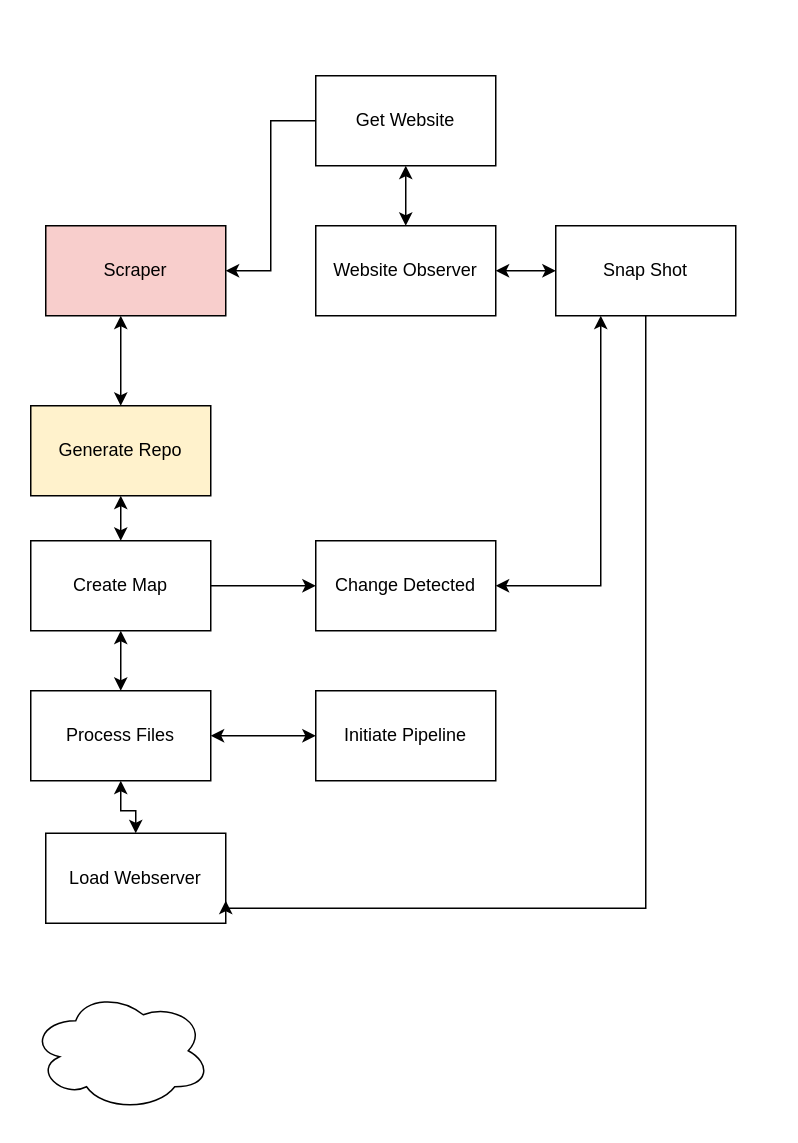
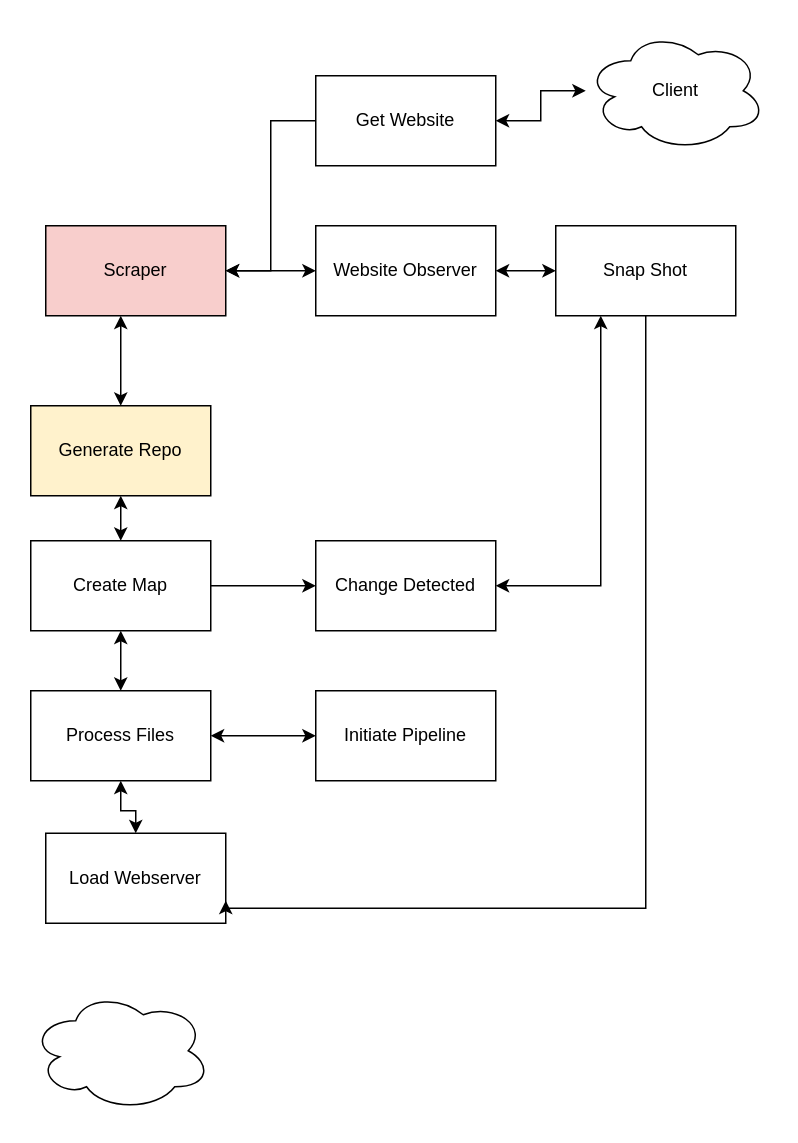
node "Client": added
edge "Client" -- "Get Website": added
edge "Get Website" -- "Website Observer": now "Scraper" -- "Website Observer"
